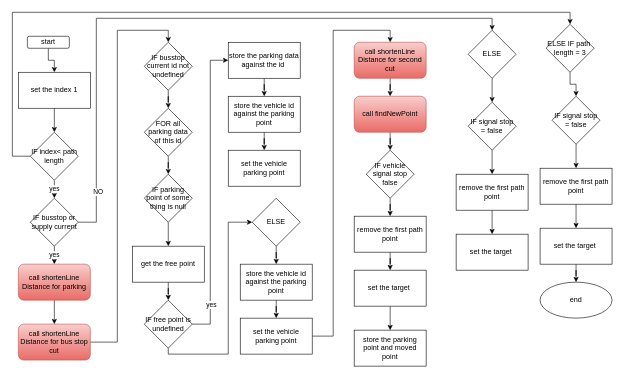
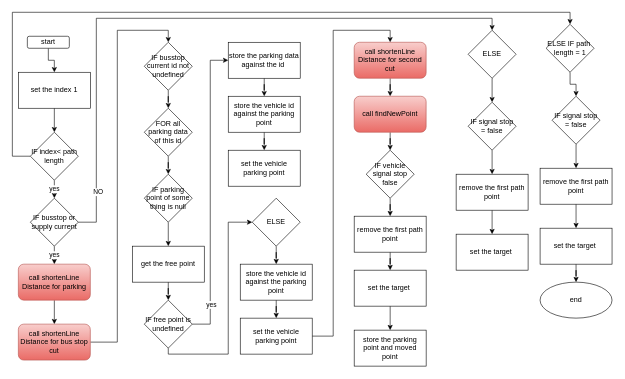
node "ELSE IF path length = 3": label "ELSE IF path length = 3" -> "ELSE IF path length = 1"
